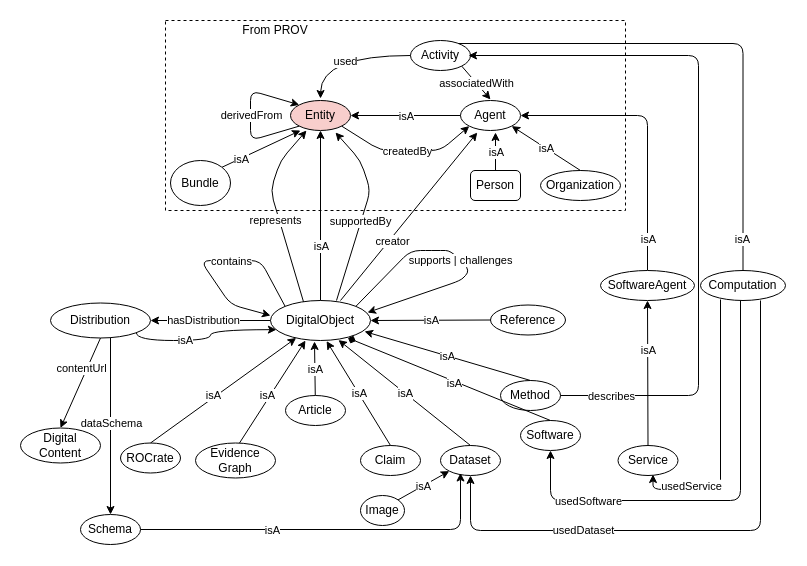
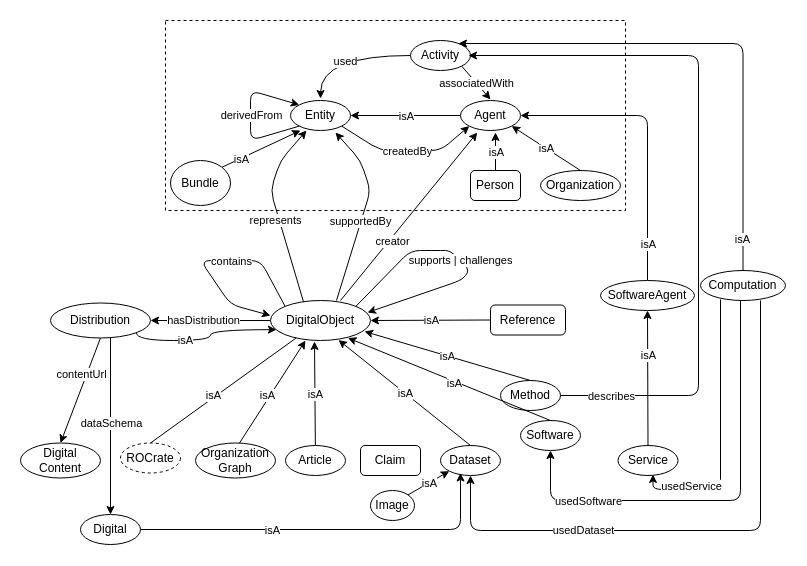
node "From PROV": removed
edge "Activity" -- "Computation": arrowhead none -> classic
node "Entity": fillcolor #f8cecc -> #ffffff
edge "DigitalObject" -> "Entity": removed, label "isA"
node "SoftwareAgent": moved (648, 286) -> (648, 296)
node "Reference": shape ellipse -> rounded rectangle
edge "Software" -> "DigitalObject": arrowhead diamond -> classic
edge "ROCrate" -> "DigitalObject": arrowhead classic -> none
edge "Claim" -> "DigitalObject": removed, label "isA"
node "Article": moved (316, 411) -> (316, 461)
node "Digital Content": moved (61, 446) -> (61, 461)
node "ROCrate": style solid -> dashed
node "Evidence Graph": label "Evidence Graph" -> "Organization Graph"
node "Claim": shape ellipse -> rounded rectangle
node "Image": moved (383, 511) -> (393, 506)
node "Schema": label "Schema" -> "Digital"
